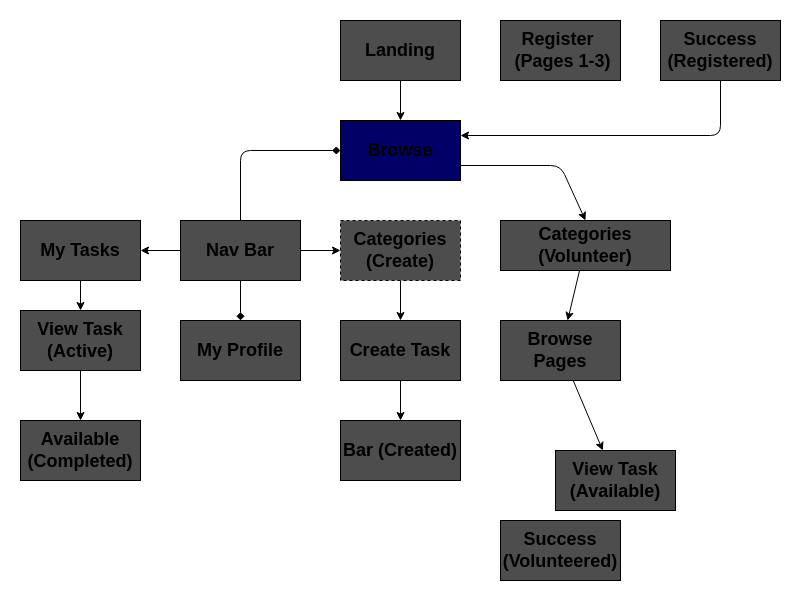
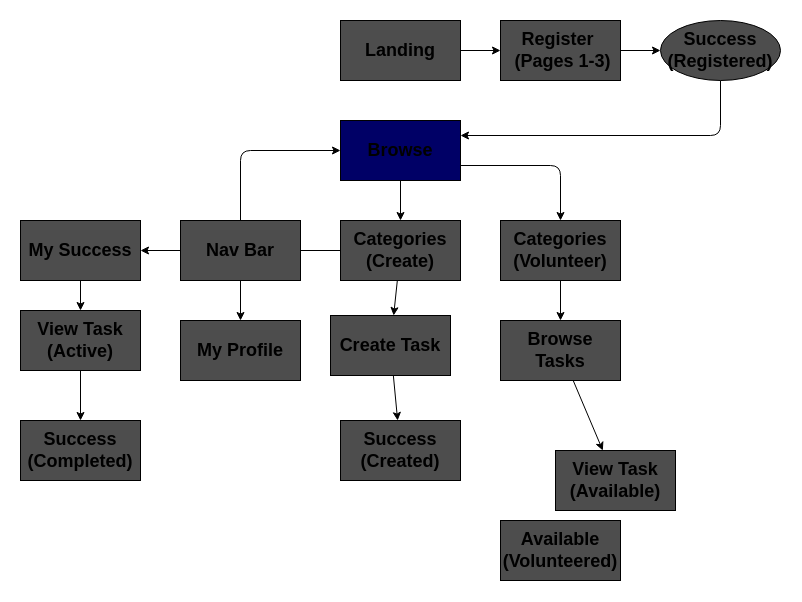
edge "Landing" -> "Register (Pages 1-3)": added
edge "Register (Pages 1-3)" -> "Success (Registered)": added
node "Success (Registered)": shape rectangle -> ellipse
edge "Landing" -> "Browse": removed
edge "Nav Bar" -> "Browse": arrowhead diamond -> classic
edge "Browse" -> "Categories (Create)": added
node "Categories (Volunteer)": size 170x50 -> 120x60
node "My Tasks": label "My Tasks" -> "My Success"
edge "Nav Bar" -> "Categories (Create)": arrowhead classic -> none
node "Categories (Create)": style dashed -> solid
edge "Nav Bar" -> "My Profile": arrowhead diamond -> classic
node "Create Task": moved (401, 351) -> (391, 346)
node "Browse Pages": label "Browse Pages" -> "Browse Tasks"
node "Available (Completed)": label "Available (Completed)" -> "Success (Completed)"
node "Bar (Created)": label "Bar (Created)" -> "Success (Created)"
node "Success (Volunteered)": label "Success (Volunteered)" -> "Available (Volunteered)"
